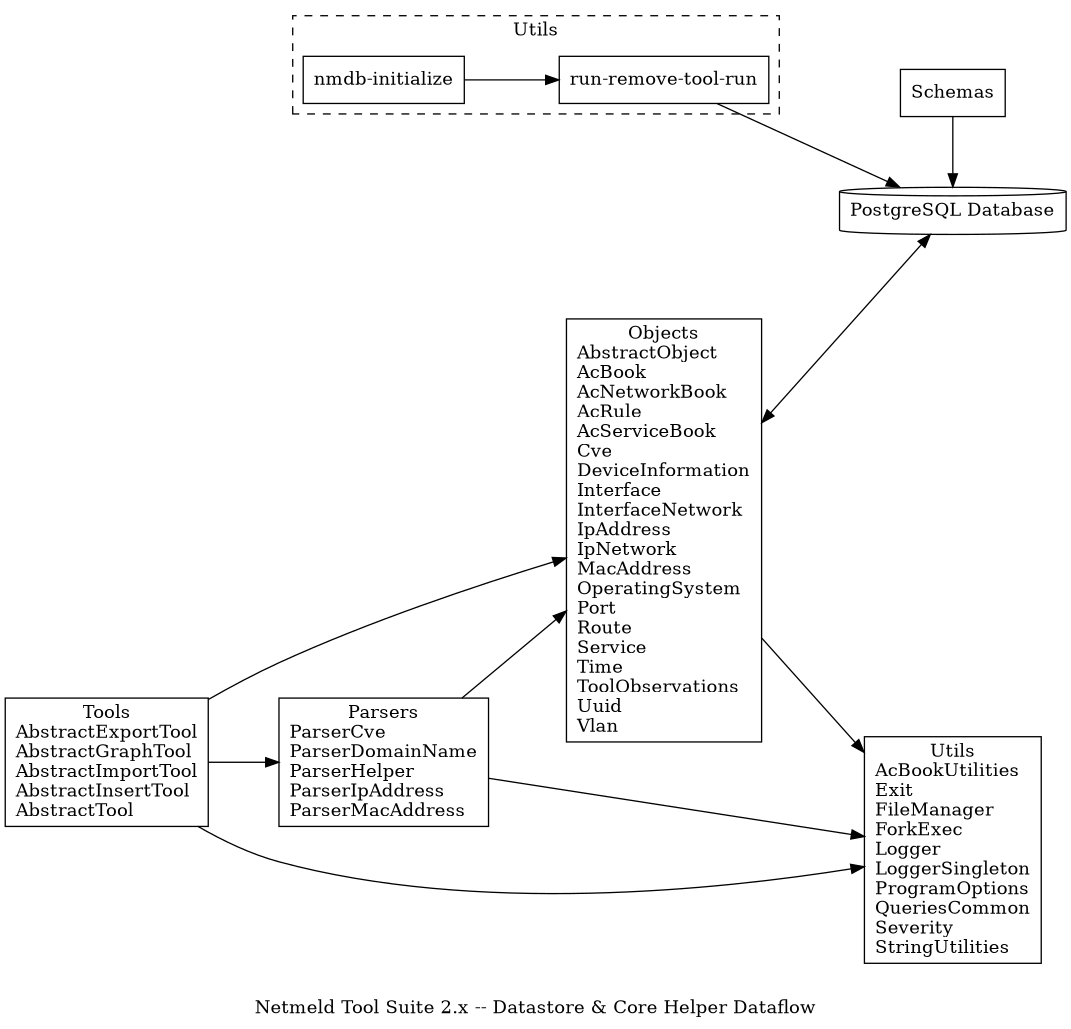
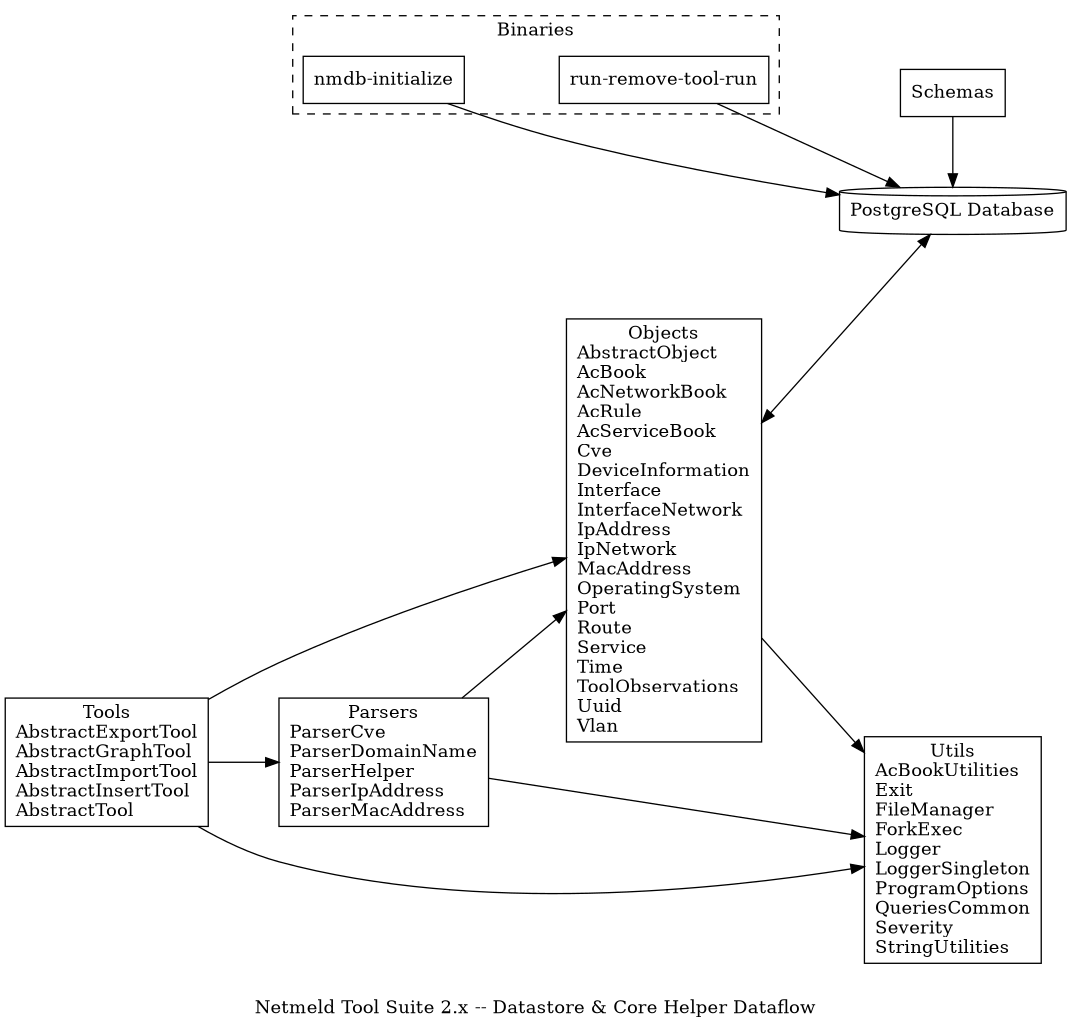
cluster "Utils": label "Utils" -> "Binaries"
edge "nmdb-initialize" -> "run-remove-tool-run": now "nmdb-initialize" -> "PostgreSQL Database"
